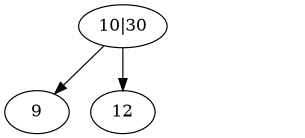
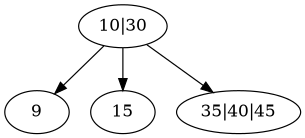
node "12": label "12" -> "15"
node "35|40|45": added
